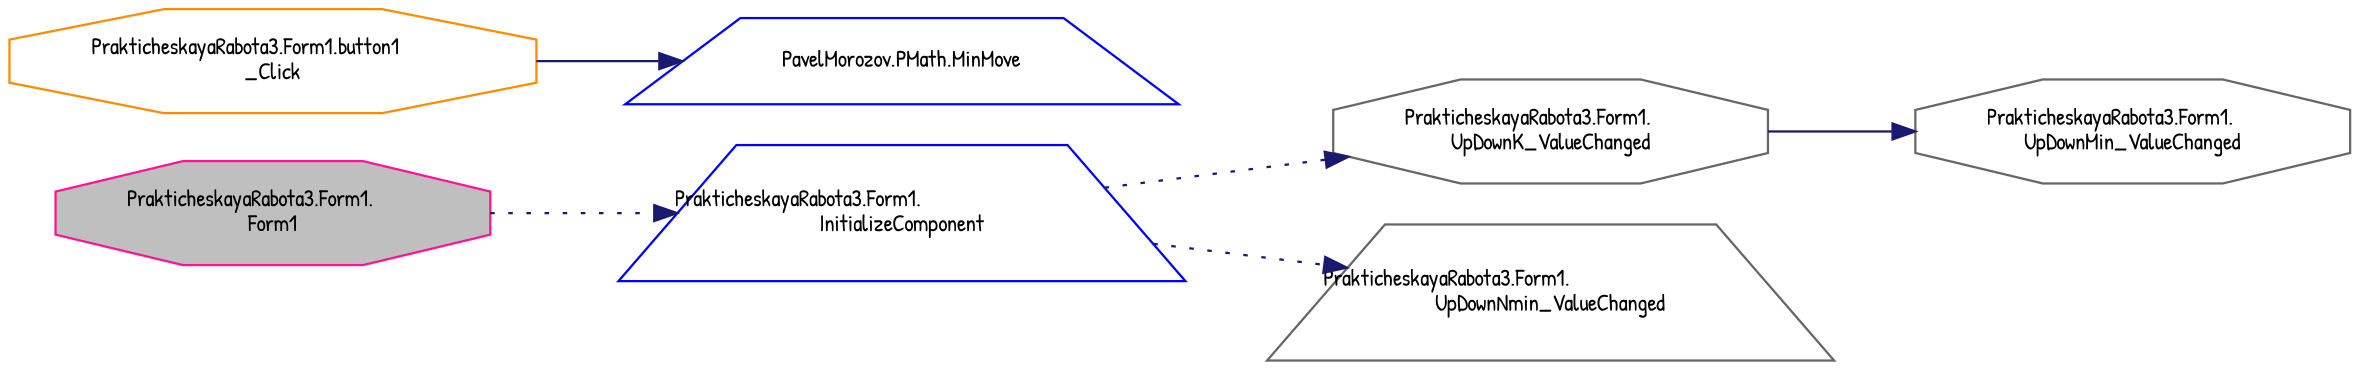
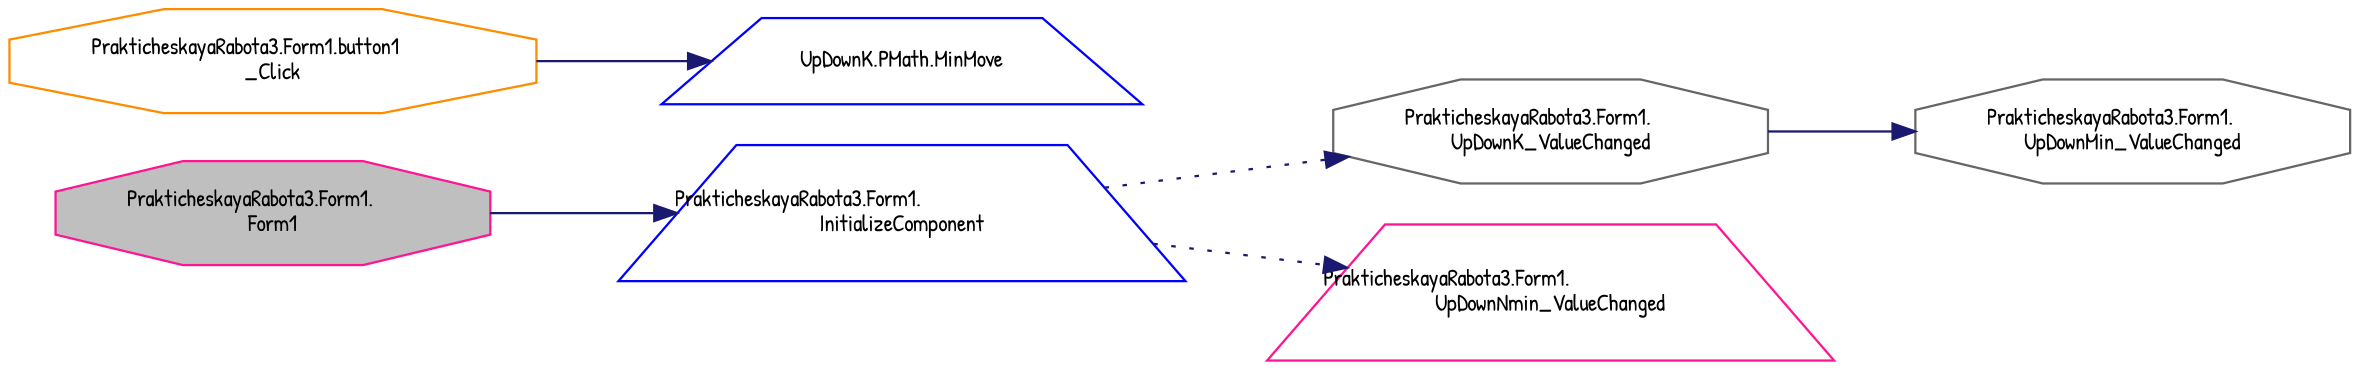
node "PavelMorozov.PMath.MinMove": label "PavelMorozov.PMath.MinMove" -> "UpDownK.PMath.MinMove"
edge "PrakticheskayaRabota3.Form1. Form1" -> "PrakticheskayaRabota3.Form1. InitializeComponent": style dotted -> solid
node "PrakticheskayaRabota3.Form1. UpDownNmin_ValueChanged": color gray40 -> deeppink
